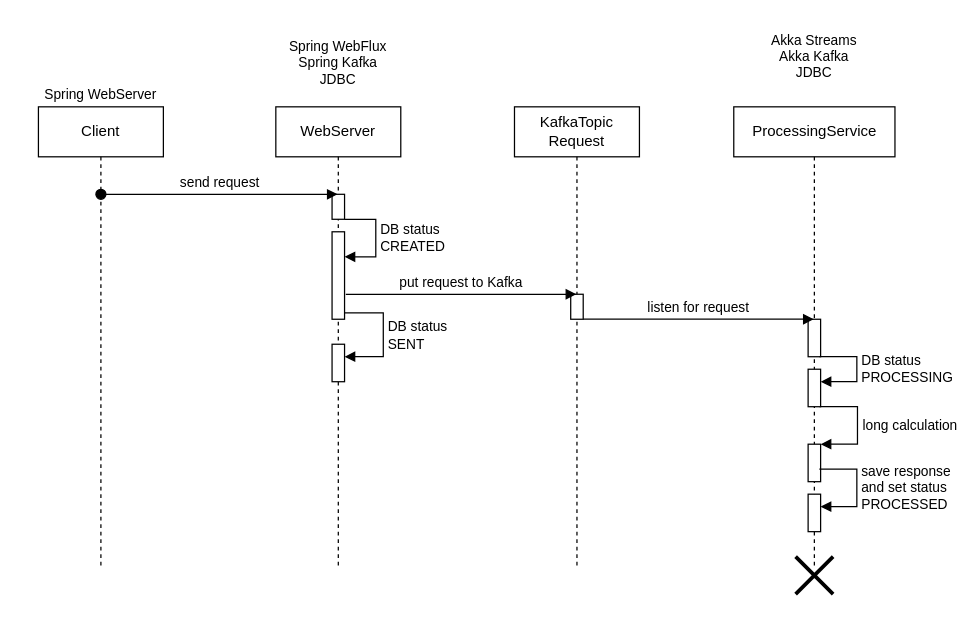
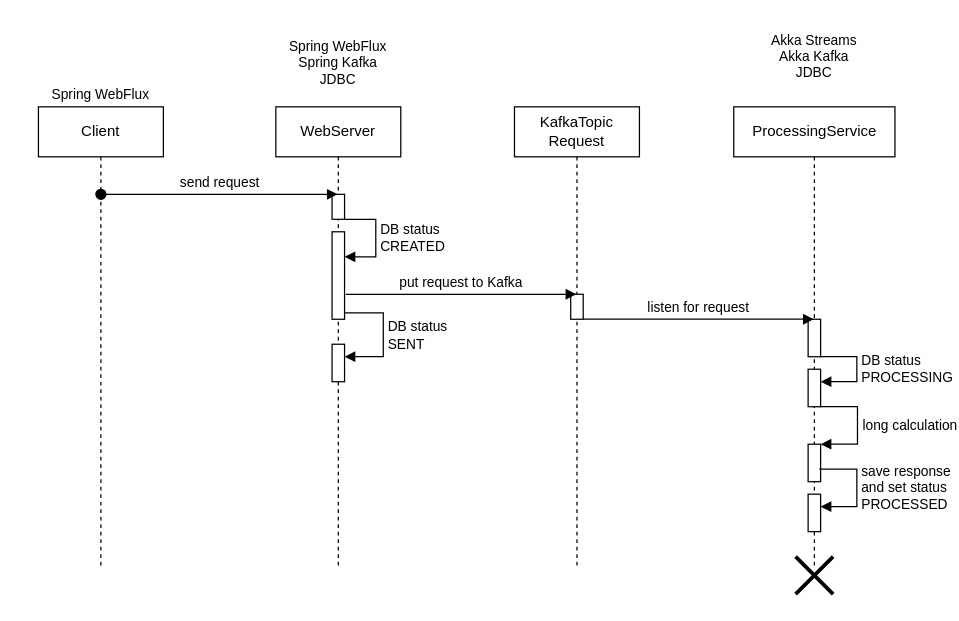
node "Spring WebServer": label "Spring WebServer" -> "Spring WebFlux"
